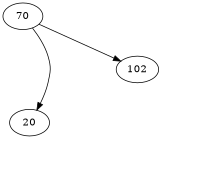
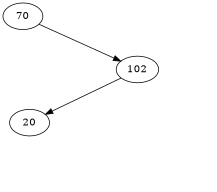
edge "70" -> "20": now "102" -> "20"
